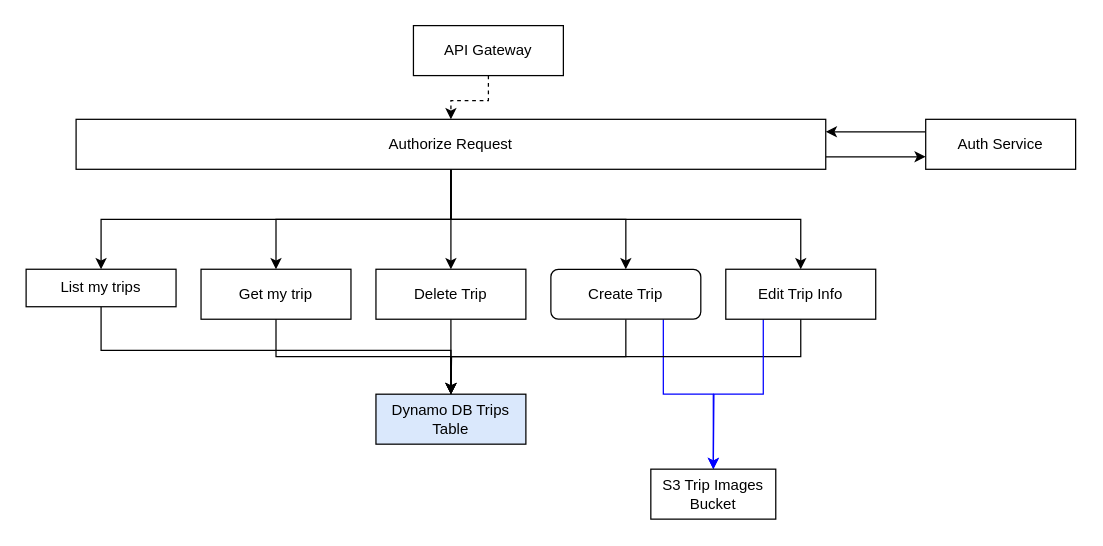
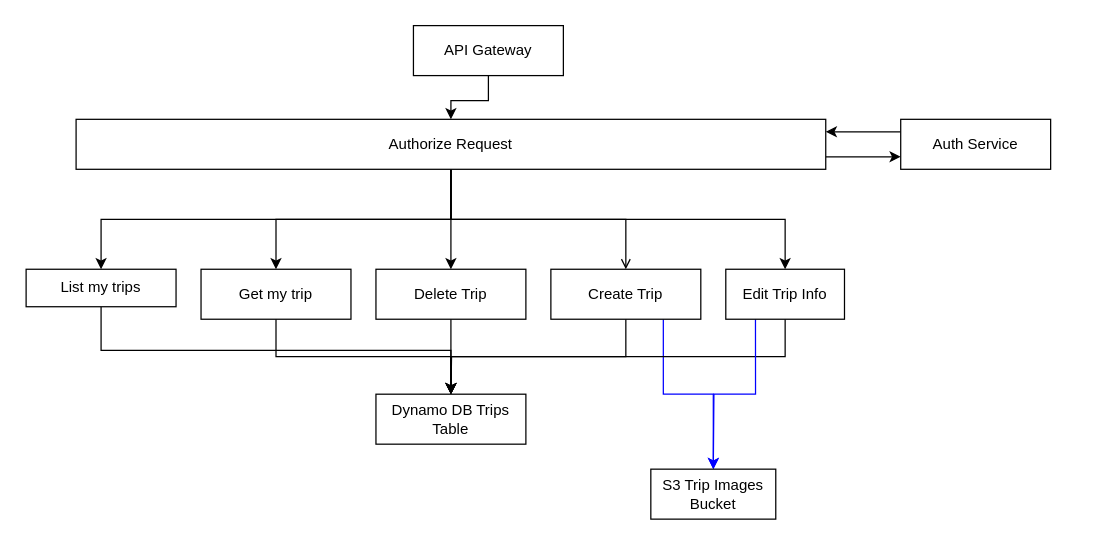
edge "API Gateway" -> "Authorize Request": style dashed -> solid
node "Auth Service": moved (1001, 144) -> (976, 144)
edge "Authorize Request" -> "Create Trip": arrowhead classic -> open
node "Create Trip": shape rounded rectangle -> rectangle
node "Edit Trip Info": size 150x50 -> 119x50
edge "Create Trip" -- "Dynamo DB Trips Table": arrowhead none -> classic
node "Dynamo DB Trips Table": fillcolor #dae8fc -> #ffffff
